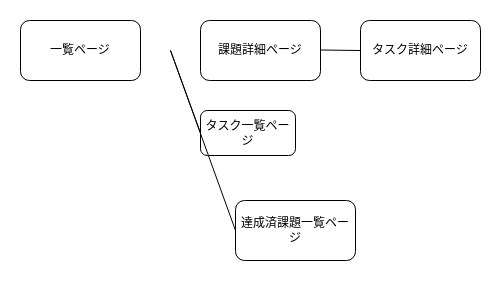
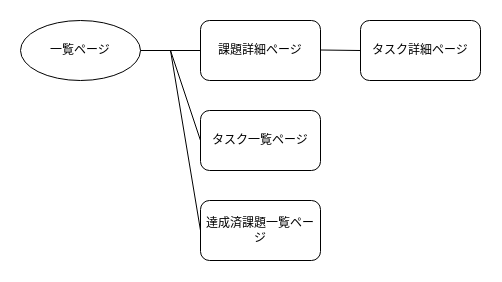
node "一覧ページ": shape rounded rectangle -> ellipse
edge "一覧ページ" -- "課題詳細ページ": added
node "タスク一覧ページ": size 95x45 -> 120x60
node "達成済課題一覧ページ": moved (296, 231) -> (261, 231)
